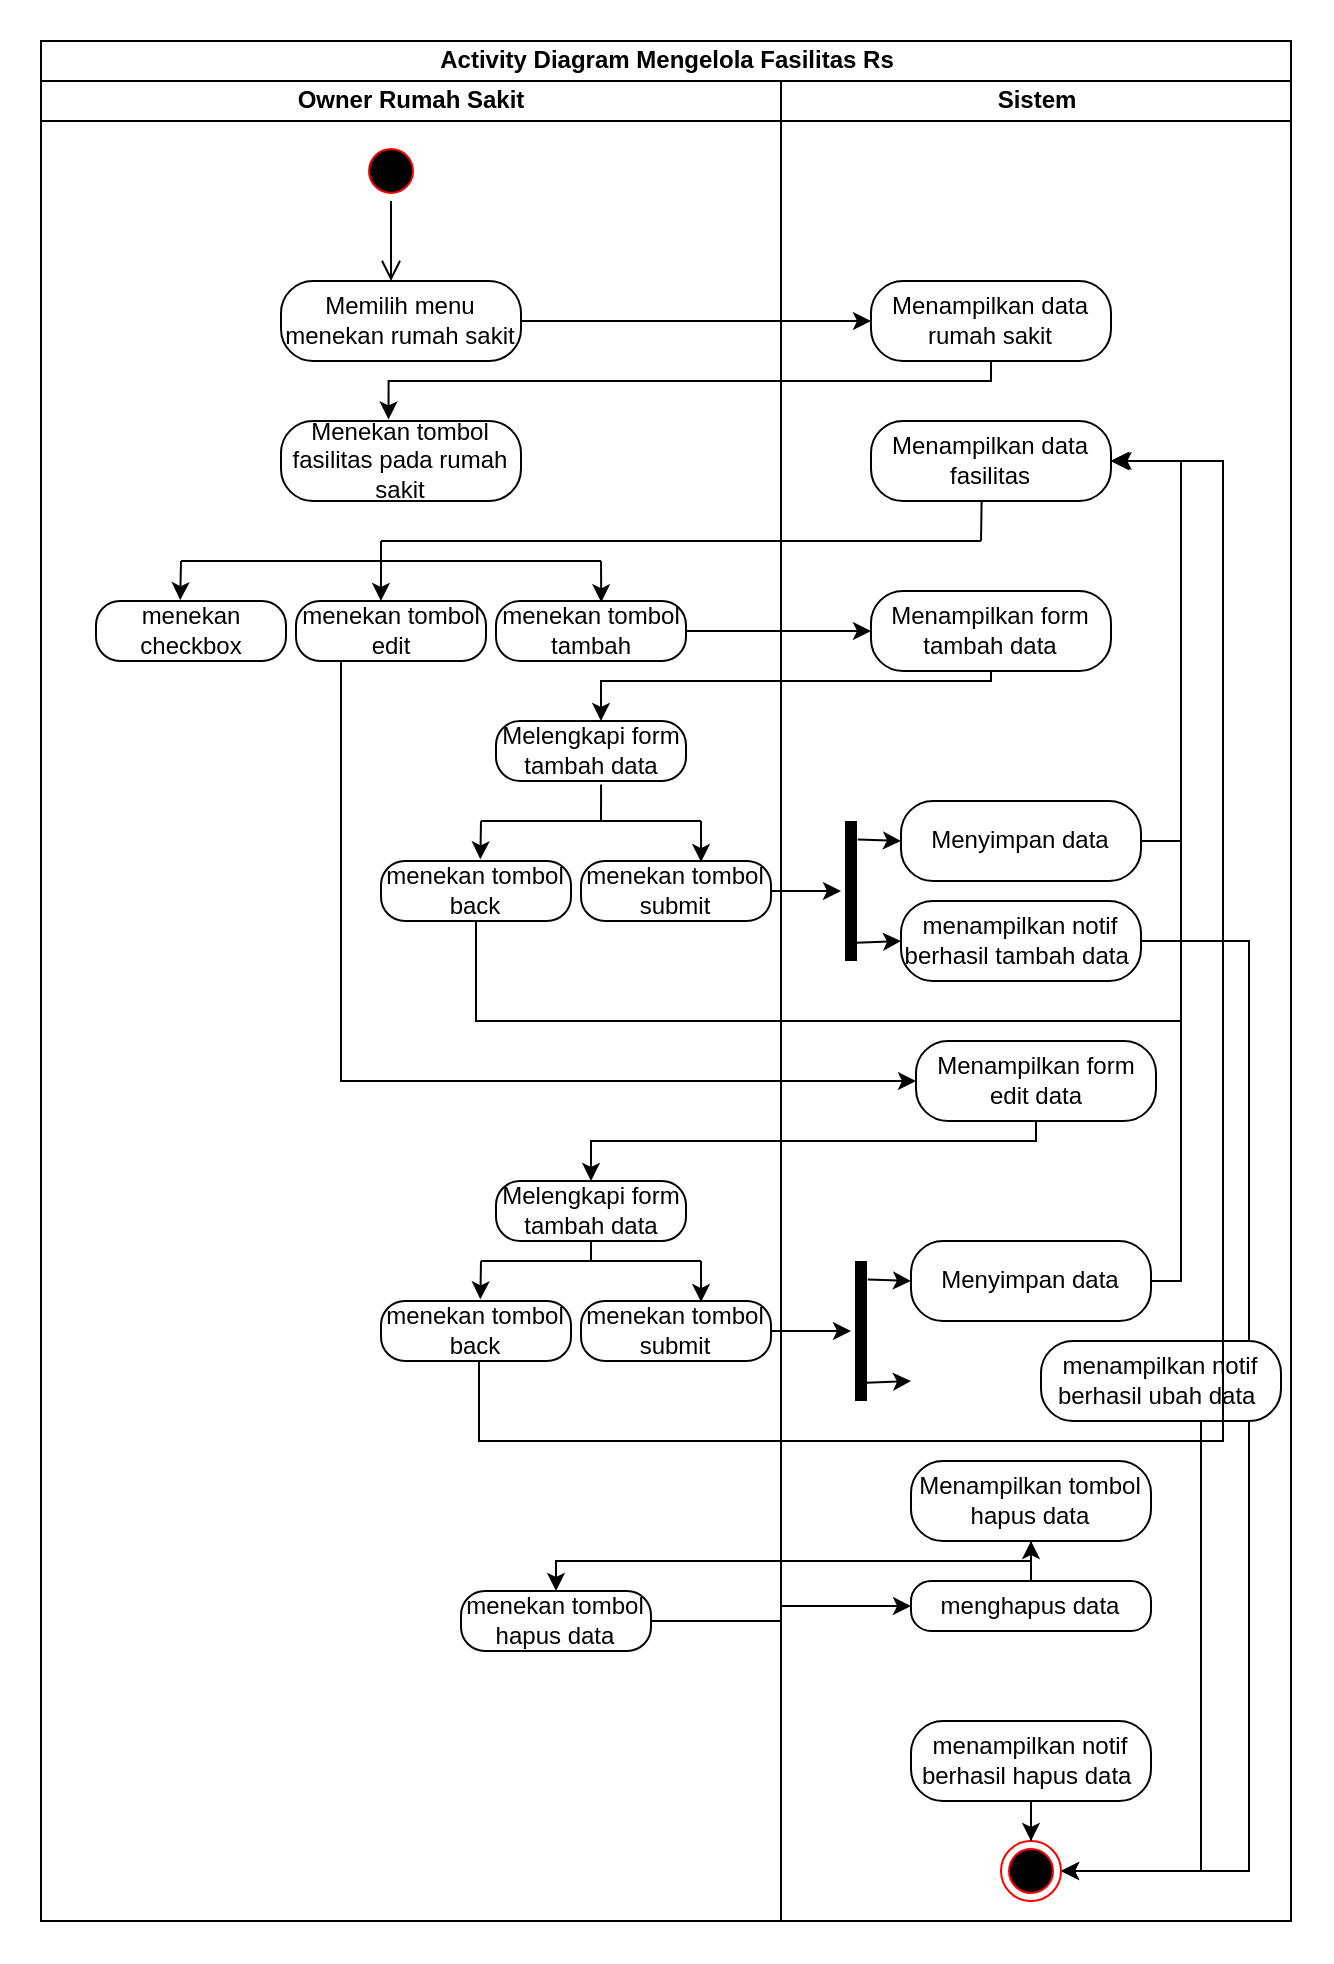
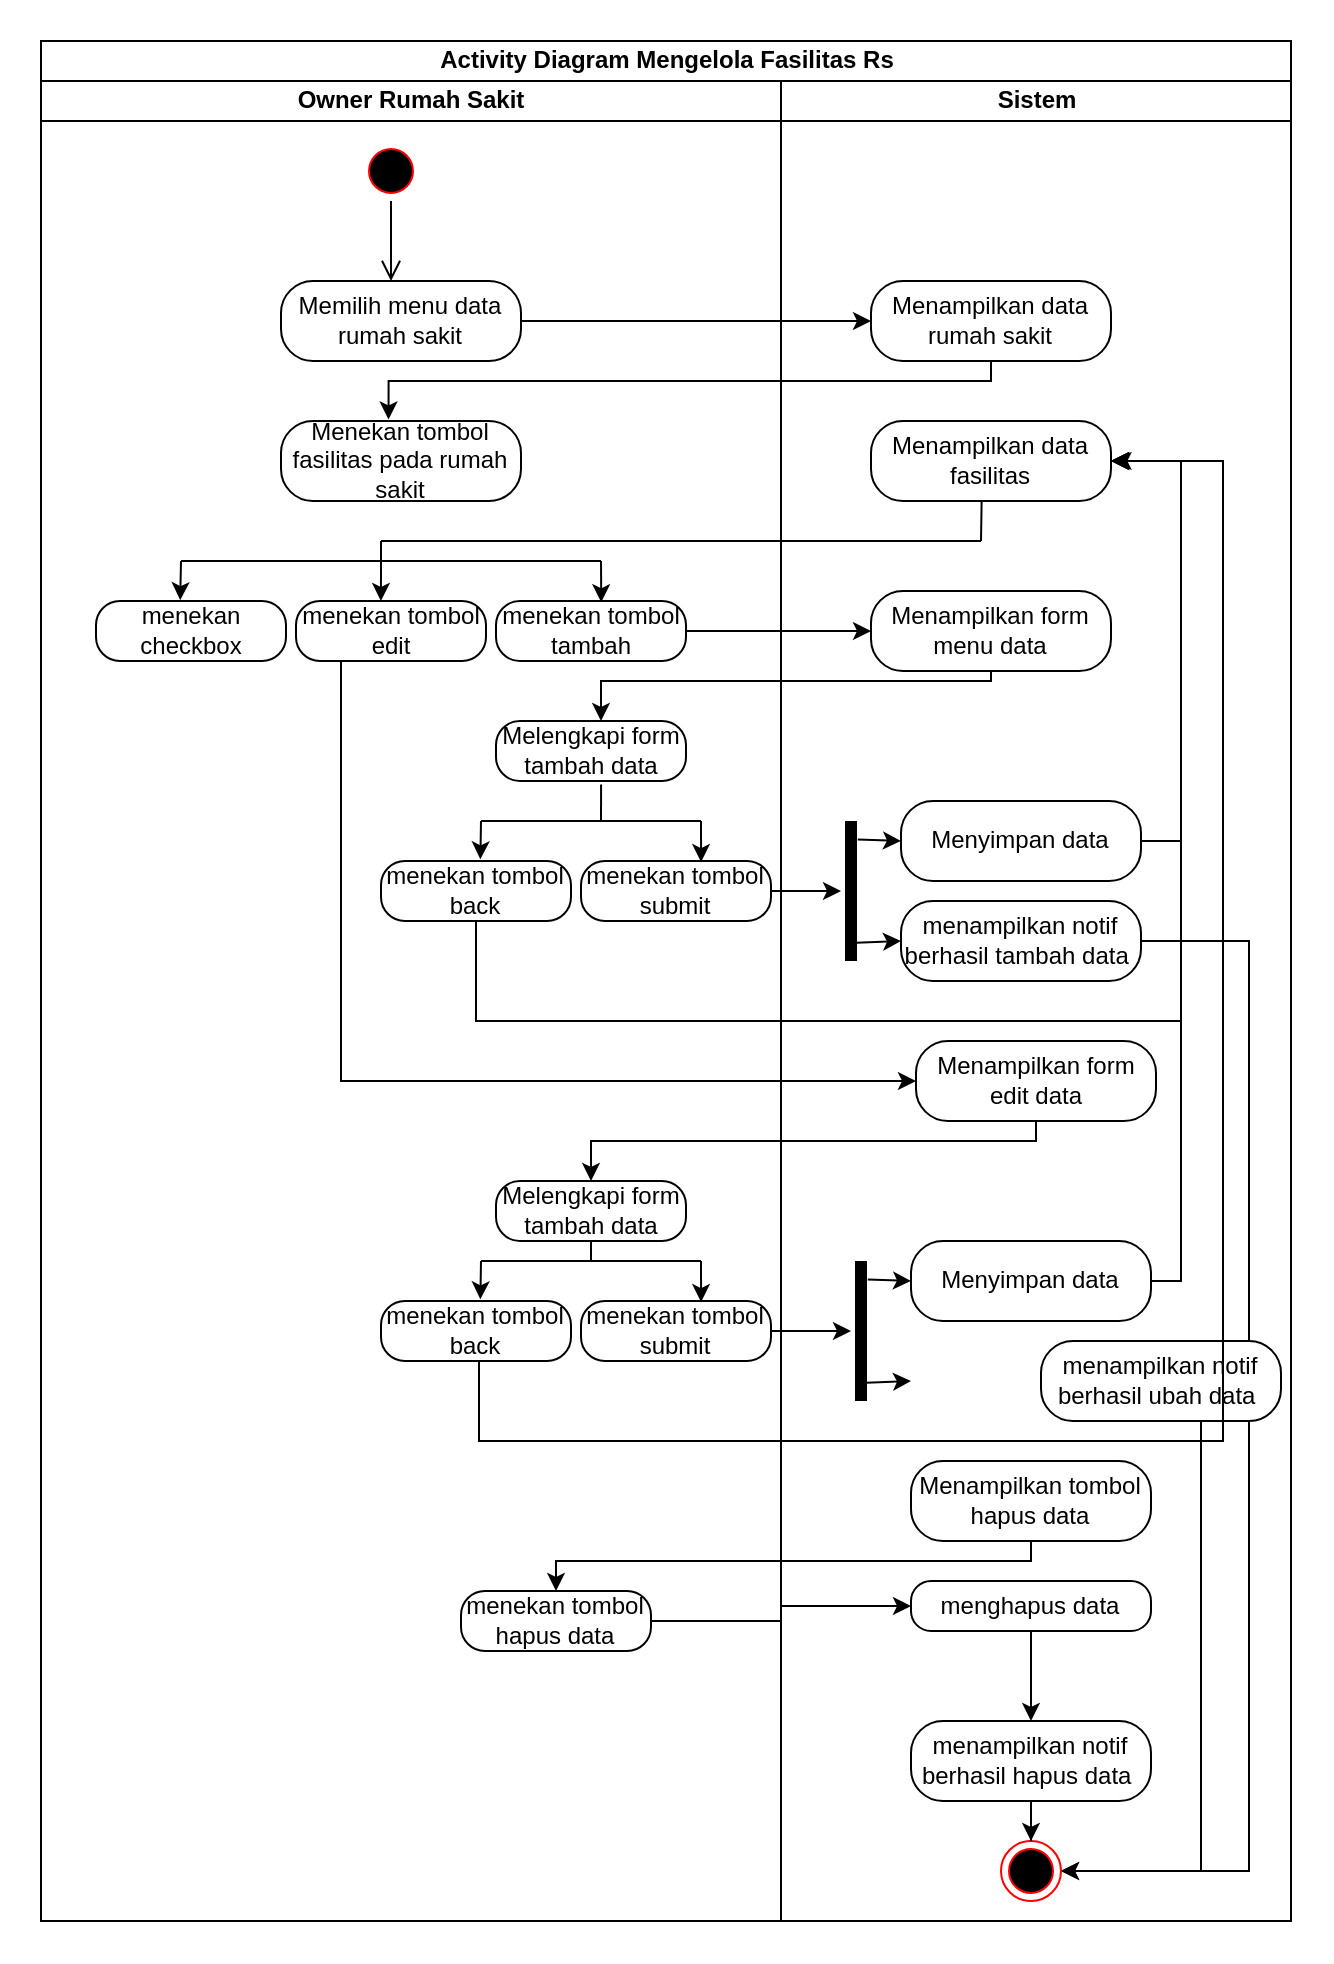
node "Memilih menu menekan rumah sakit": label "Memilih menu menekan rumah sakit" -> "Memilih menu data rumah sakit"
node "Menampilkan form tambah data": label "Menampilkan form tambah data" -> "Menampilkan form menu data"
edge "menghapus data" -> "Menampilkan tombol hapus data": now "menghapus data" -> "menampilkan notif berhasil hapus data"
